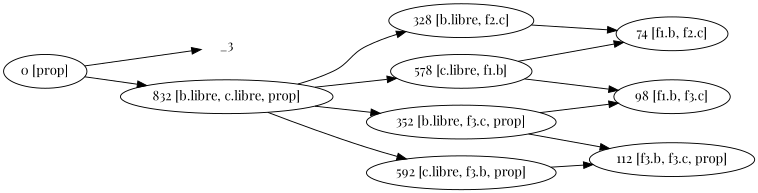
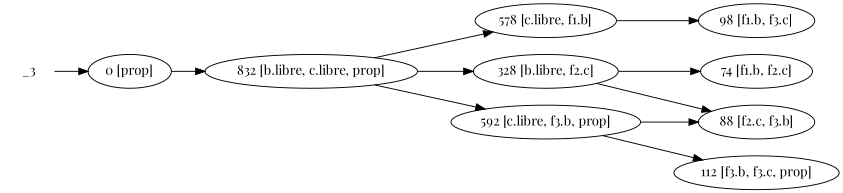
edge "578 [c.libre, f1.b]" -> "74 [f1.b, f2.c]": removed
edge "0 [prop]" -> "_3": reversed
node "352 [b.libre, f3.c, prop]": removed
node "88 [f2.c, f3.b]": added
